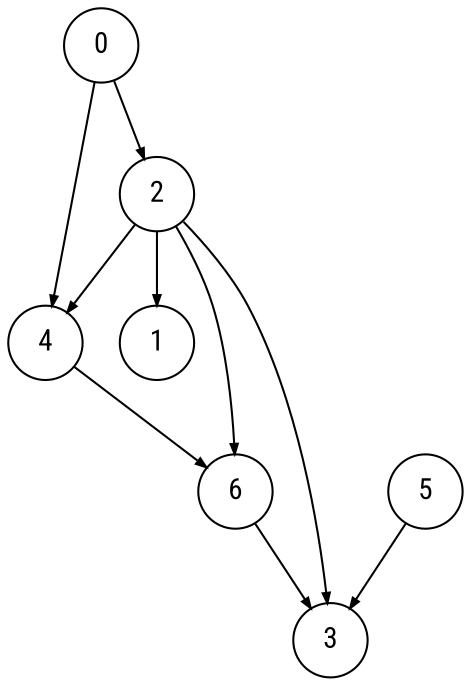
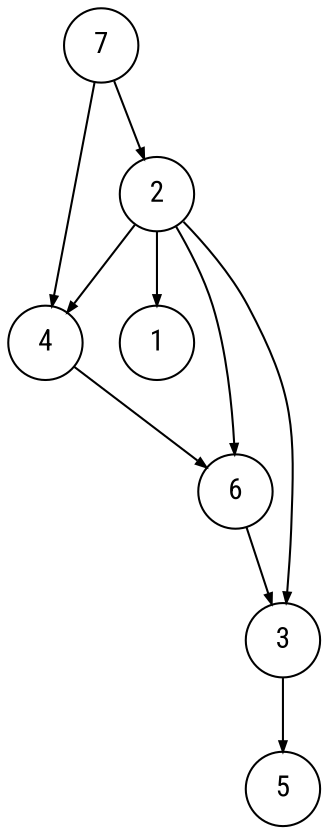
node "0": label "0" -> "7"
edge "5" -> "3": reversed
